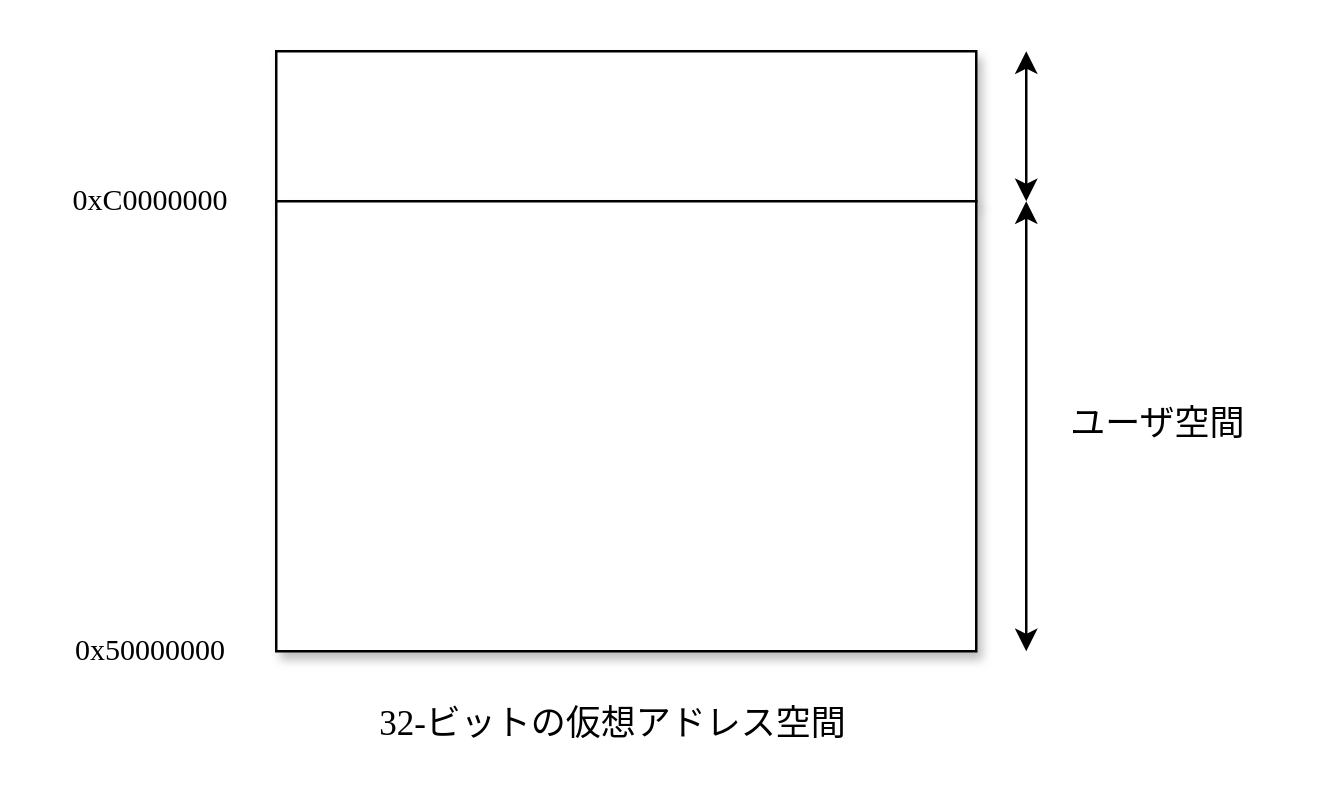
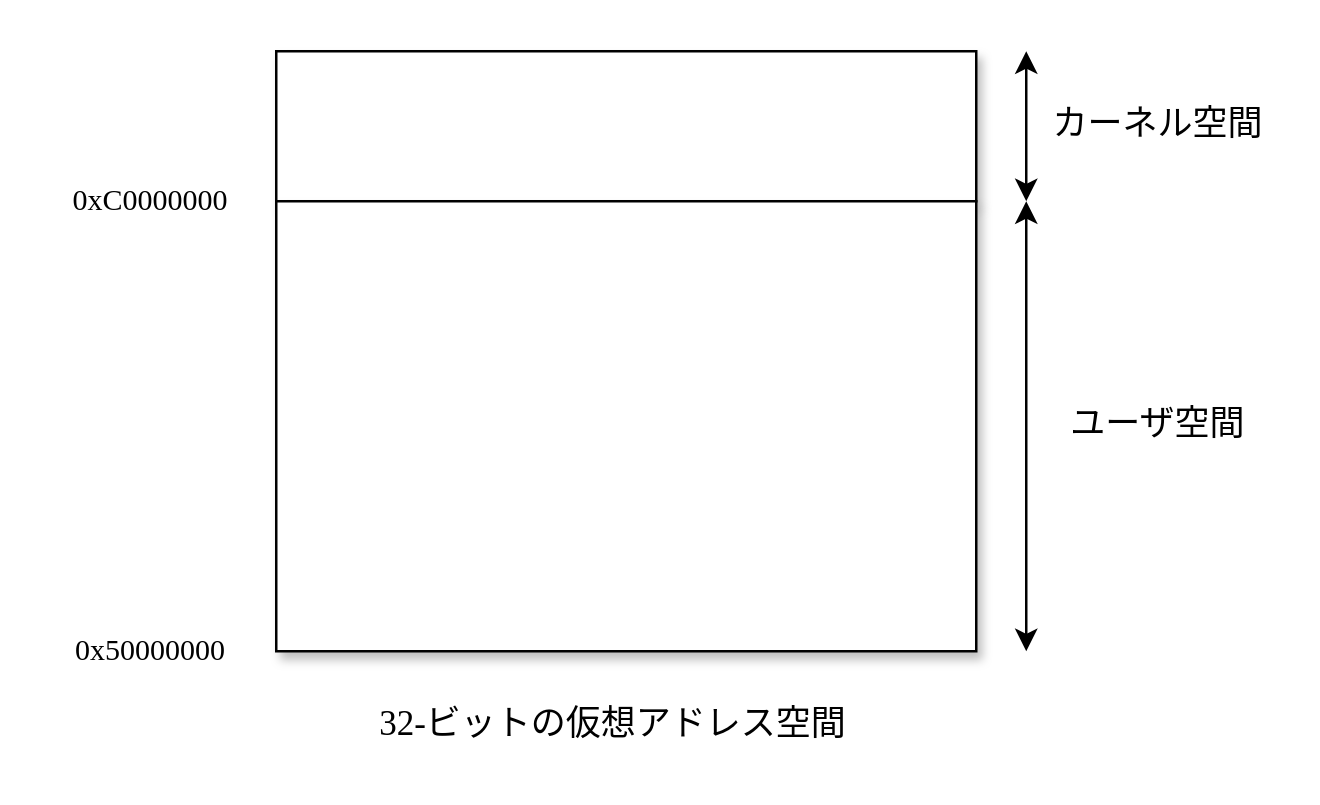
node "カーネル空間": added
